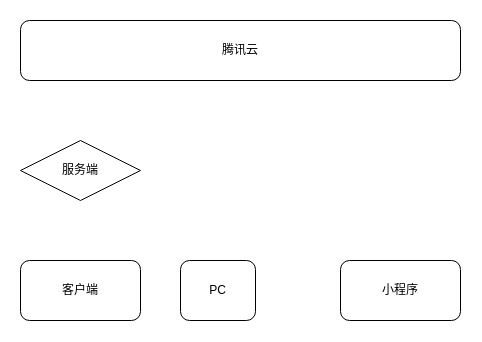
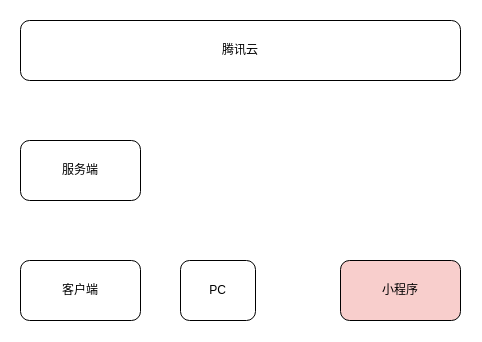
node "服务端": shape diamond -> rounded rectangle
node "小程序": fillcolor #ffffff -> #f8cecc
